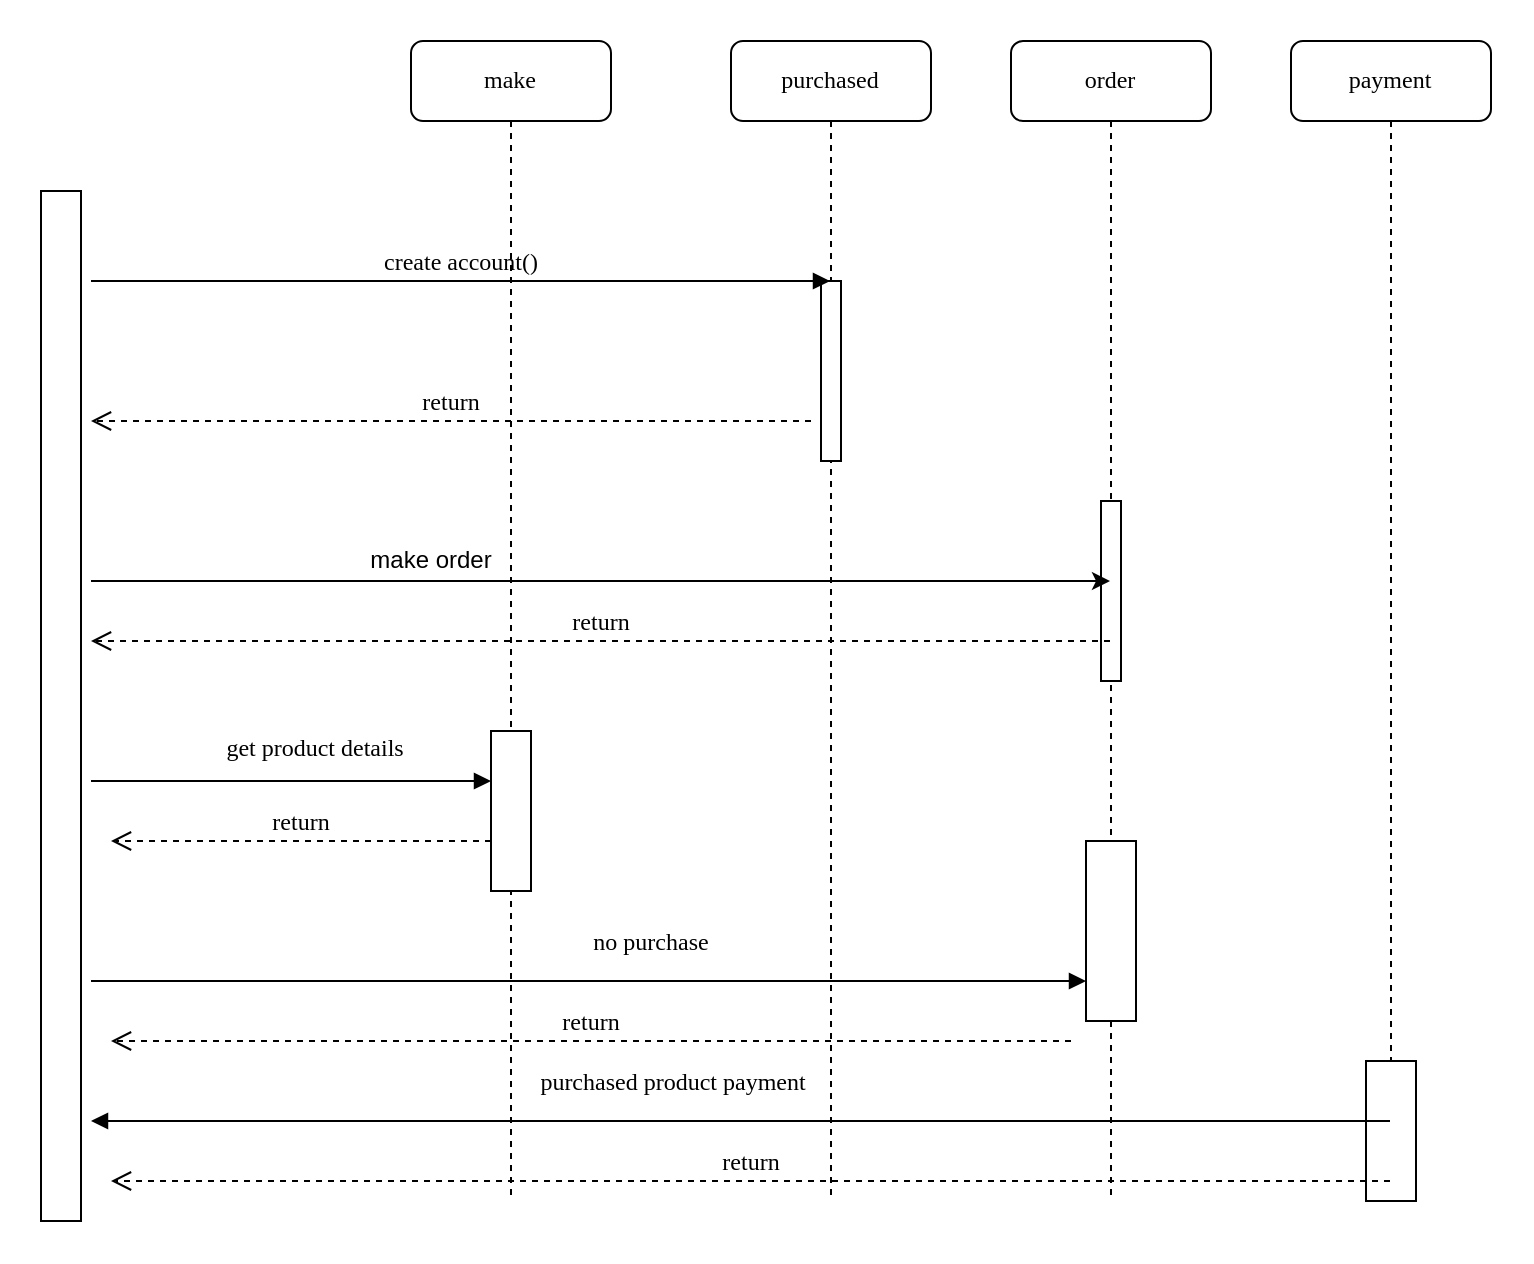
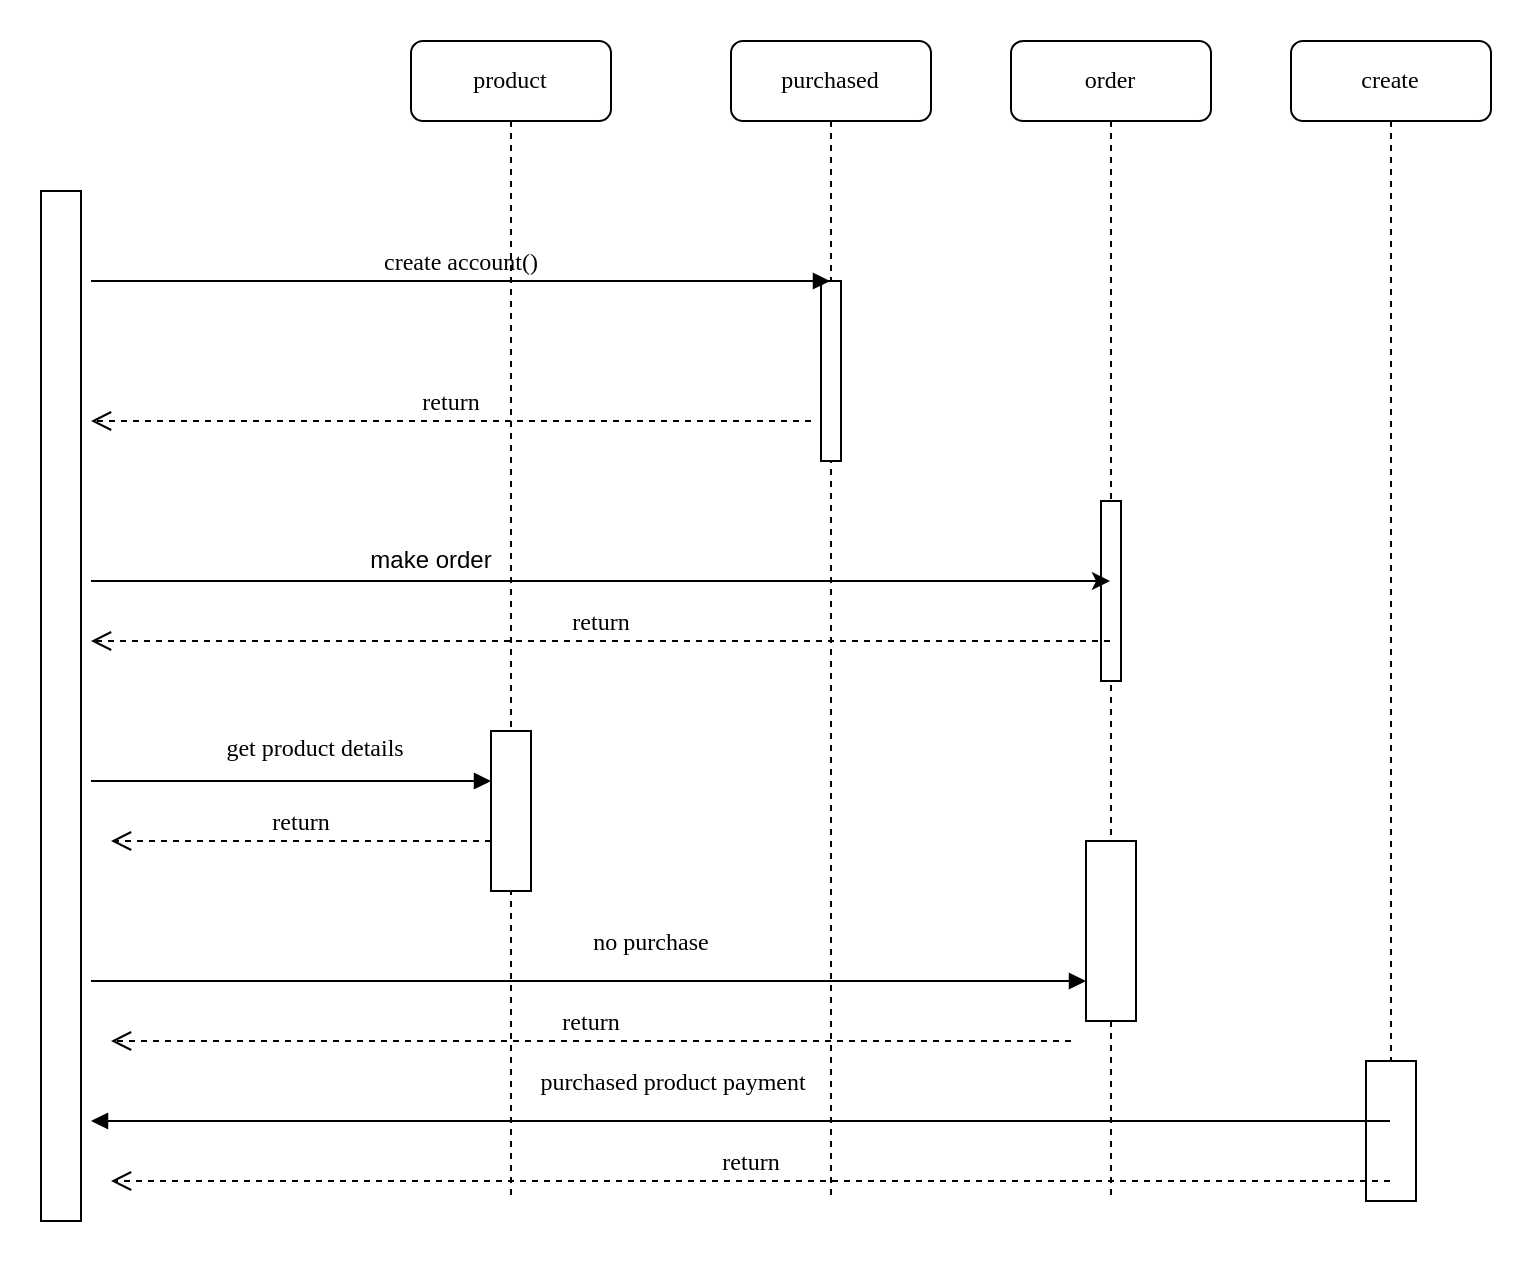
node "make": label "make" -> "product"
node "payment": label "payment" -> "create"
